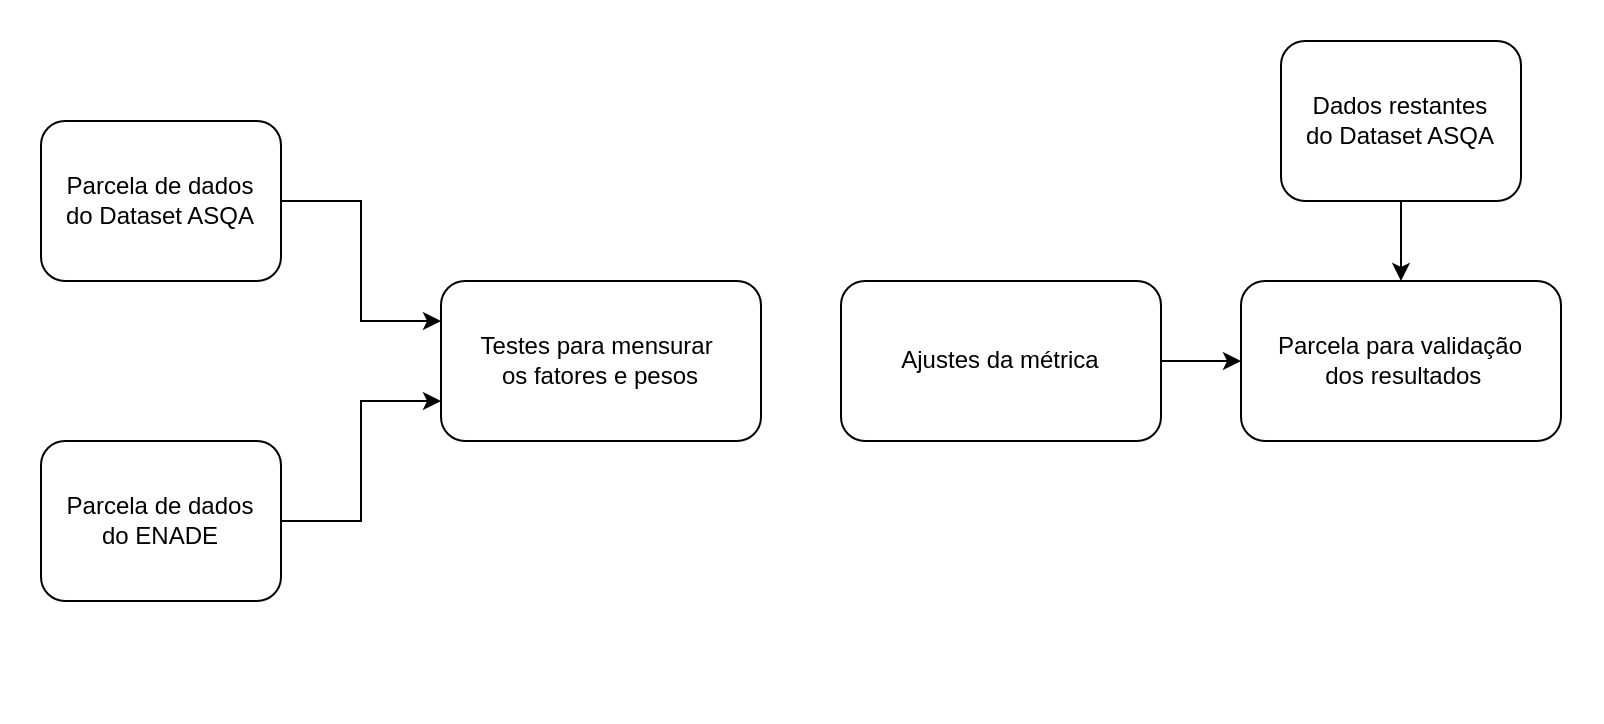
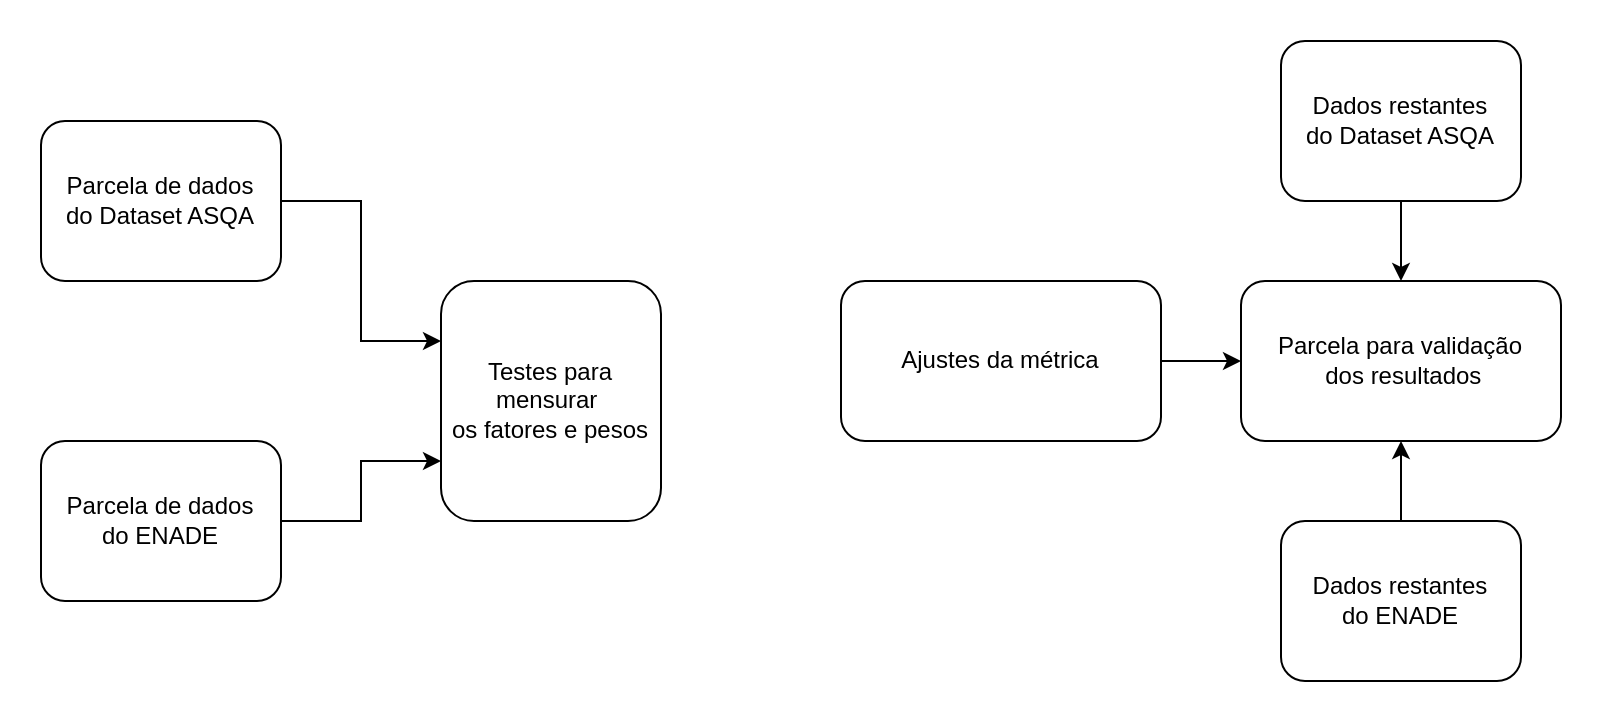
node "Testes para mensurar os fatores e pesos": size 320x160 -> 220x240
edge "Dados restantesdo ENADE" -> "Parcela para validação dos resultados": added
node "Dados restantesdo ENADE": added
